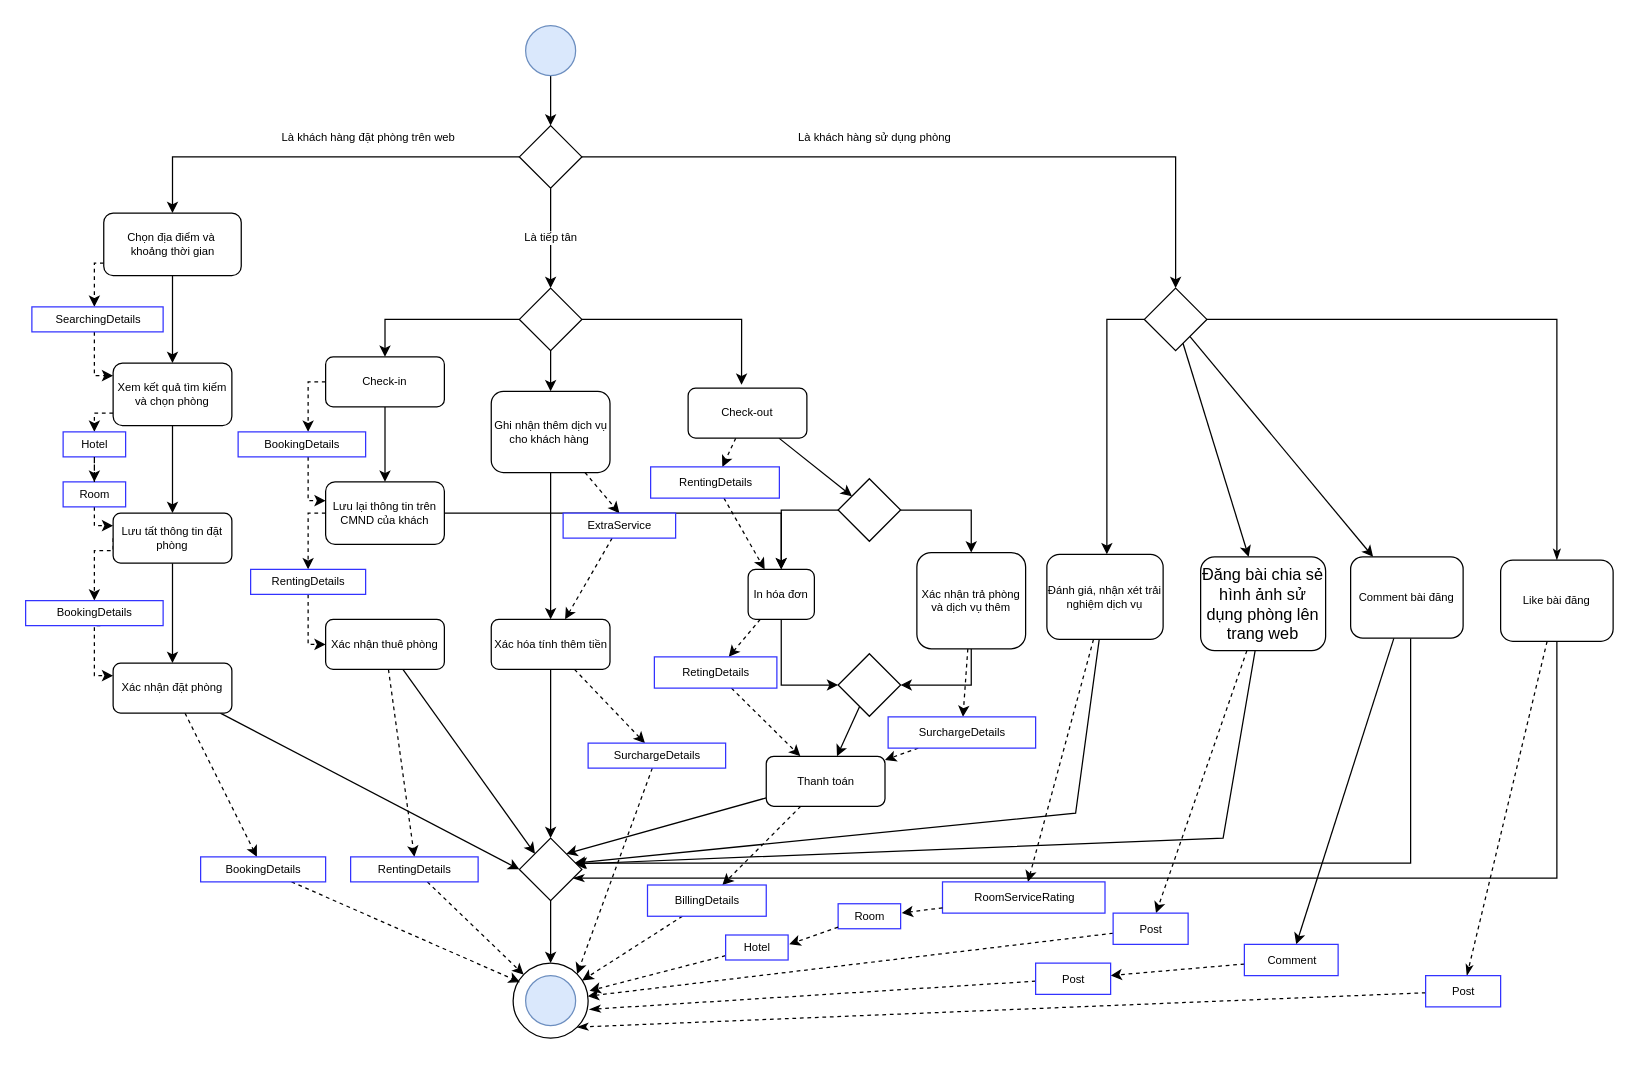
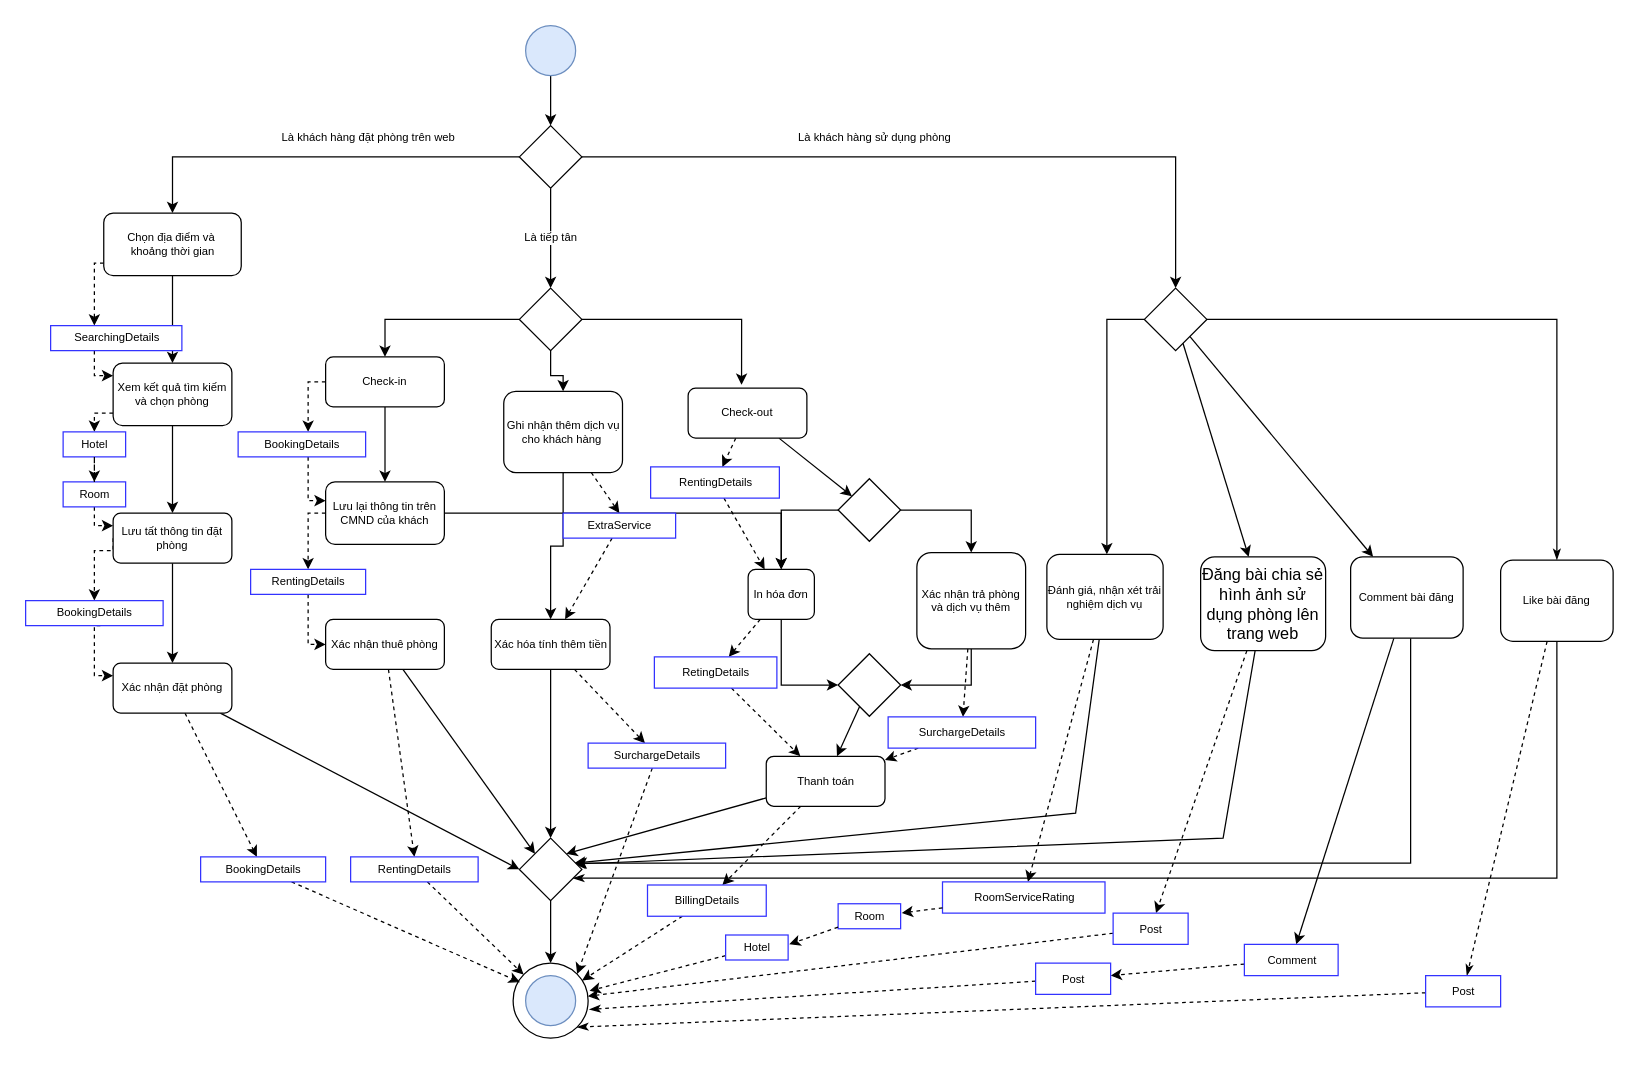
node "SearchingDetails": moved (98, 319) -> (116, 338)
node "Ghi nhận thêm dịch vụ cho khách hàng": moved (551, 432) -> (563, 432)
